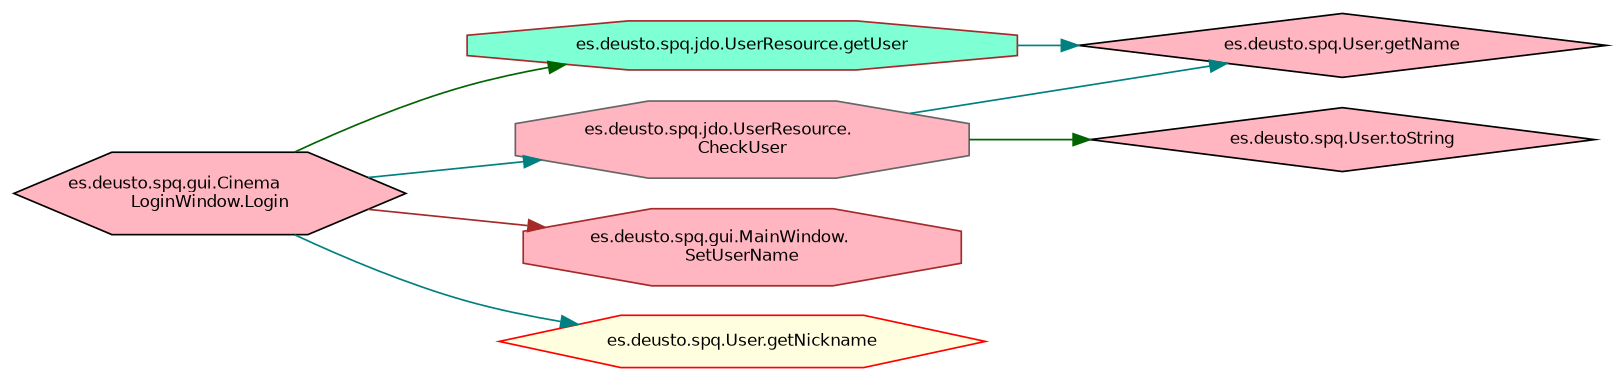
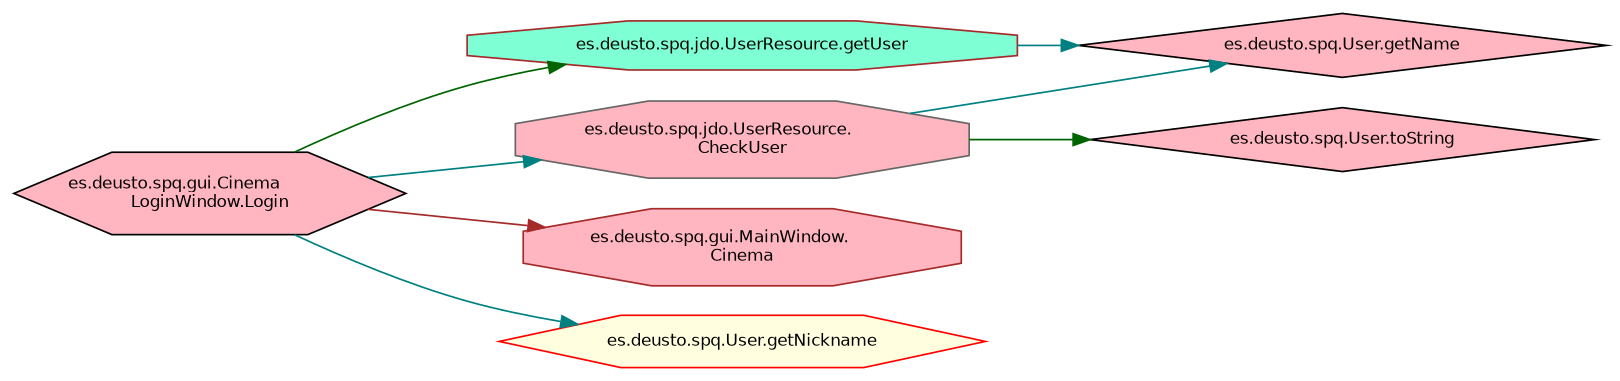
node "es.deusto.spq.gui.MainWindow. SetUserName": label "es.deusto.spq.gui.MainWindow. SetUserName" -> "es.deusto.spq.gui.MainWindow. Cinema"
